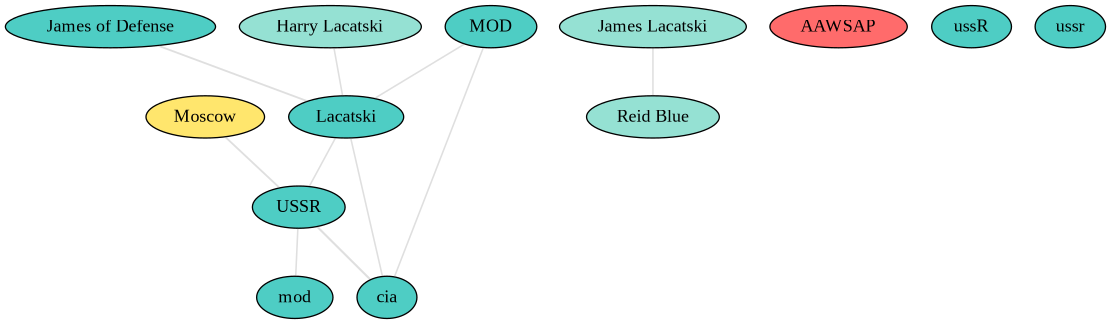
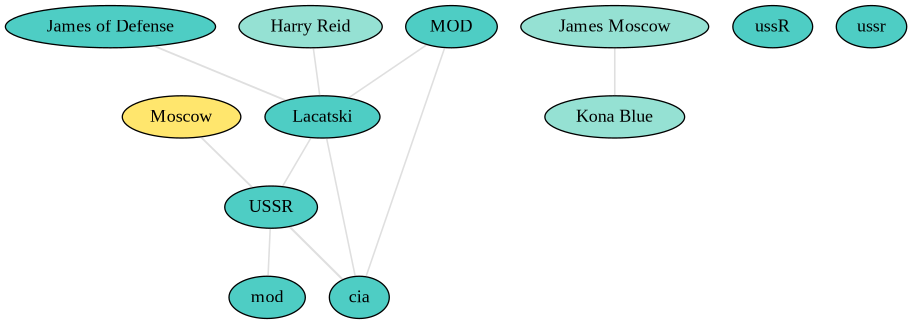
node "Harry Lacatski": label "Harry Lacatski" -> "Harry Reid"
node "James Lacatski": label "James Lacatski" -> "James Moscow"
node "AAWSAP": removed
node "Reid Blue": label "Reid Blue" -> "Kona Blue"
